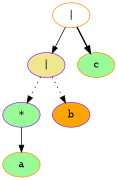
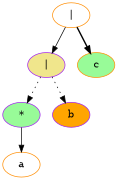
node "a": fillcolor palegreen -> white
